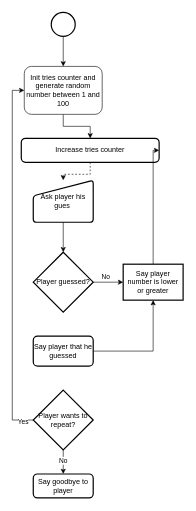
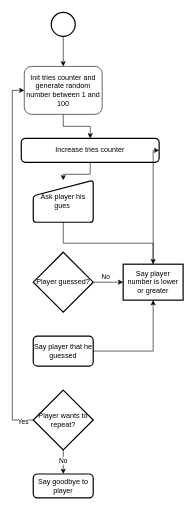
edge "Increase tries counter" -> "Ask player his gues": style dashed -> solid
edge "Ask player his gues" -> "Player guessed?": now "Ask player his gues" -> "Say player number is lower or greater"
